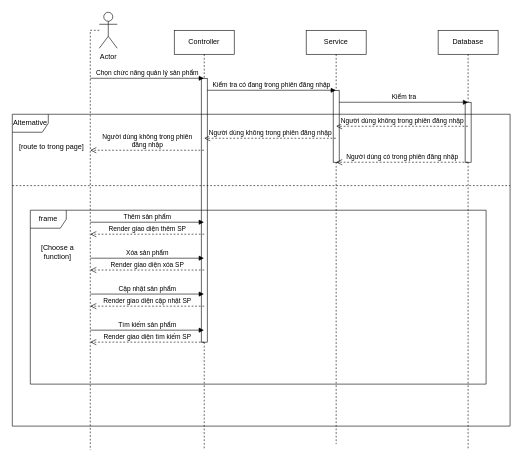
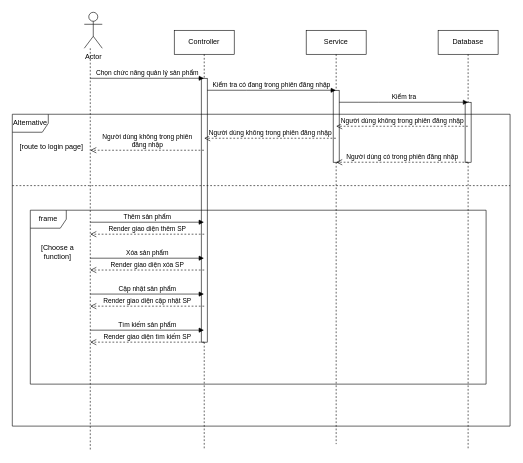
node "Actor": moved (108, 30) -> (93, 30)
node "[route to trong page]": label "[route to trong page]" -> "[route to login page]"
